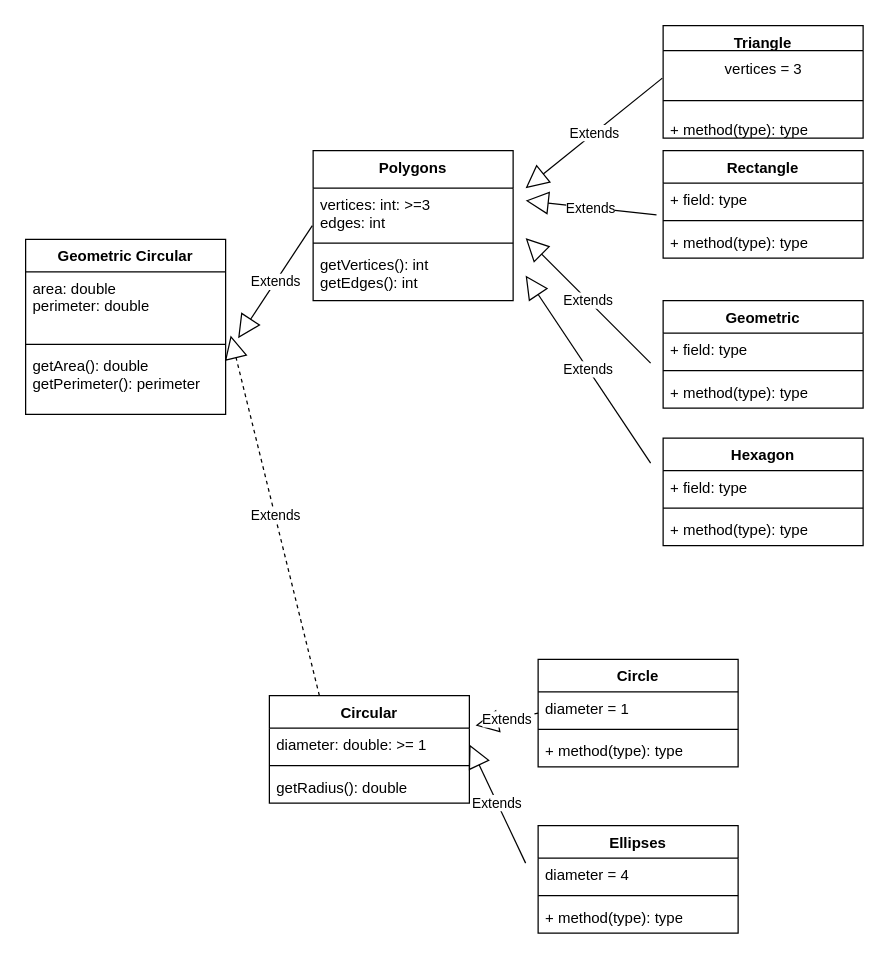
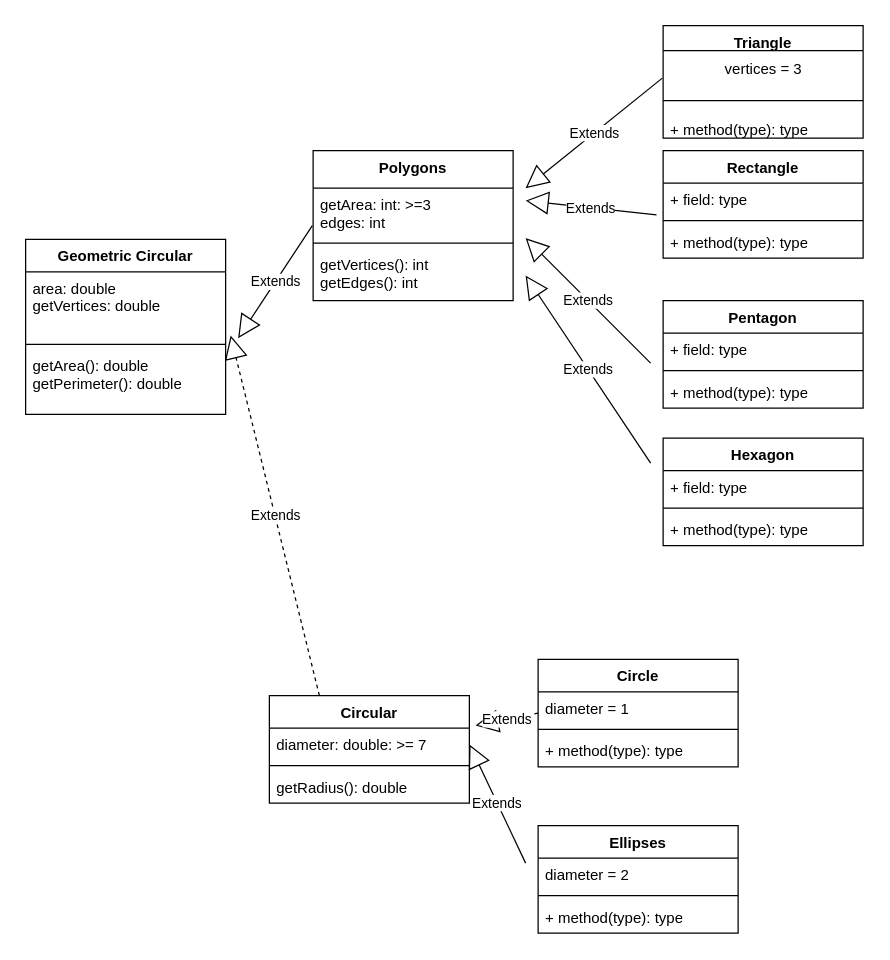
node "vertices: int: >=3 edges: int": label "vertices: int: >=3 edges: int" -> "getArea: int: >=3 edges: int"
node "area: double perimeter: double": label "area: double perimeter: double" -> "area: double getVertices: double"
node "Geometric": label "Geometric" -> "Pentagon"
node "getArea(): double getPerimeter(): perimeter": label "getArea(): double getPerimeter(): perimeter" -> "getArea(): double getPerimeter(): double"
node "diameter: double: >= 1": label "diameter: double: >= 1" -> "diameter: double: >= 7"
node "diameter = 4": label "diameter = 4" -> "diameter = 2"
